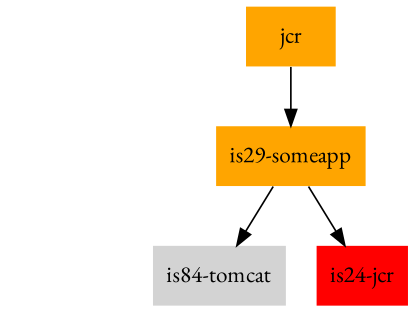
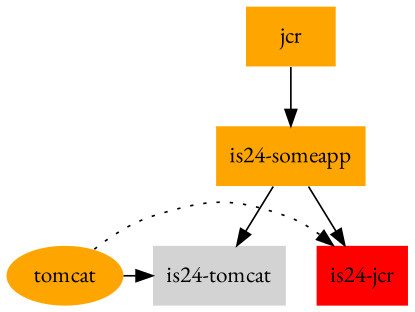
node "is29-someapp": label "is29-someapp" -> "is24-someapp"
node "tomcat": added
node "is84-tomcat": label "is84-tomcat" -> "is24-tomcat"
